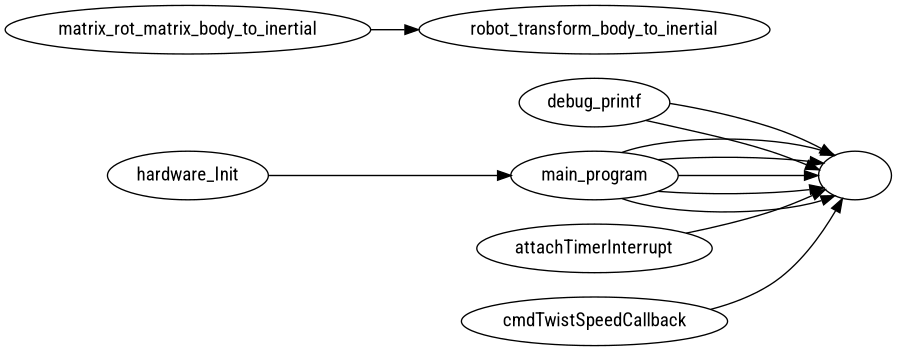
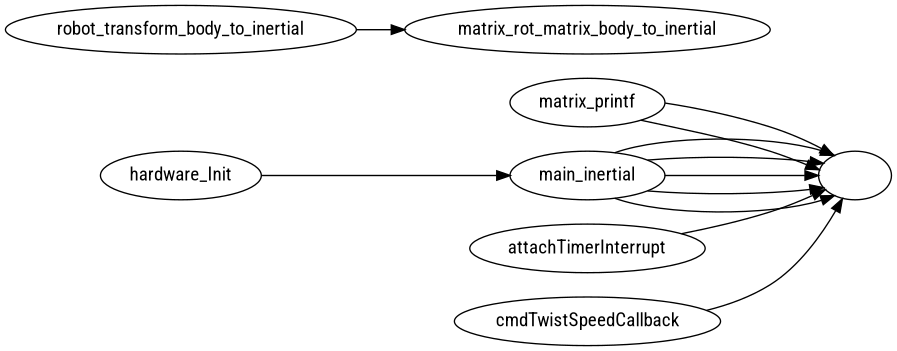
edge "matrix_rot_matrix_body_to_inertial" -> "robot_transform_body_to_inertial": reversed
node "debug_printf": label "debug_printf" -> "matrix_printf"
node "main_program": label "main_program" -> "main_inertial"
